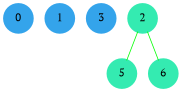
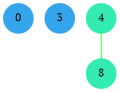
node "1": removed
node "2": label "2" -> "4"
node "5": removed
node "6": label "6" -> "8"
